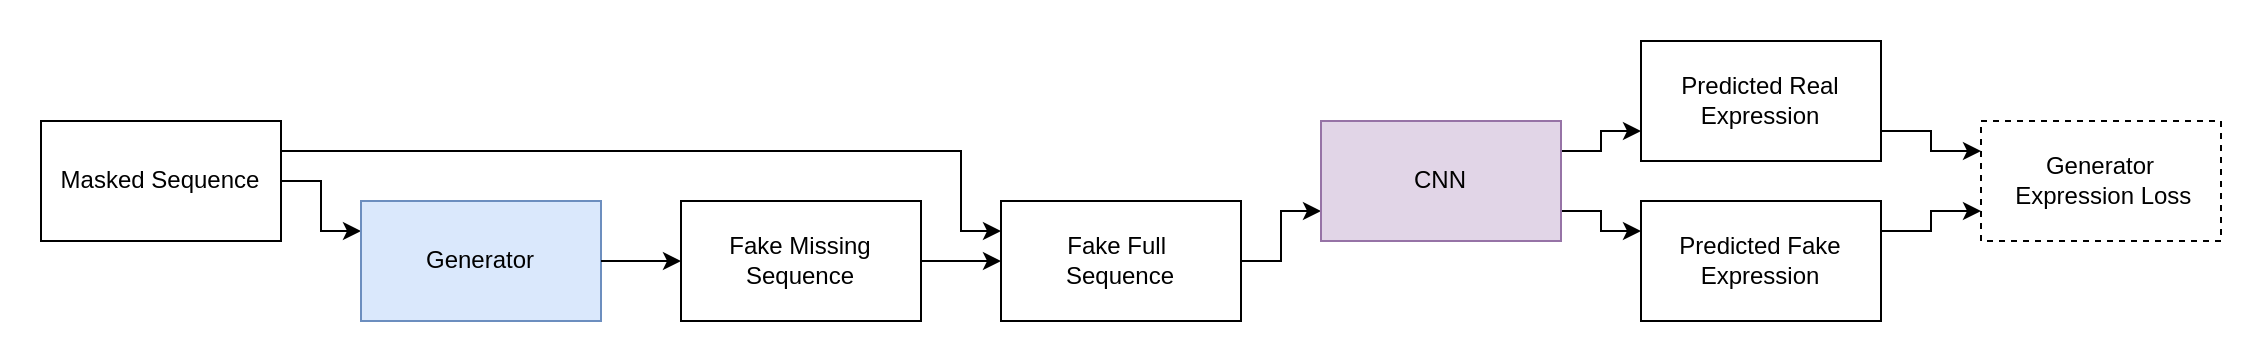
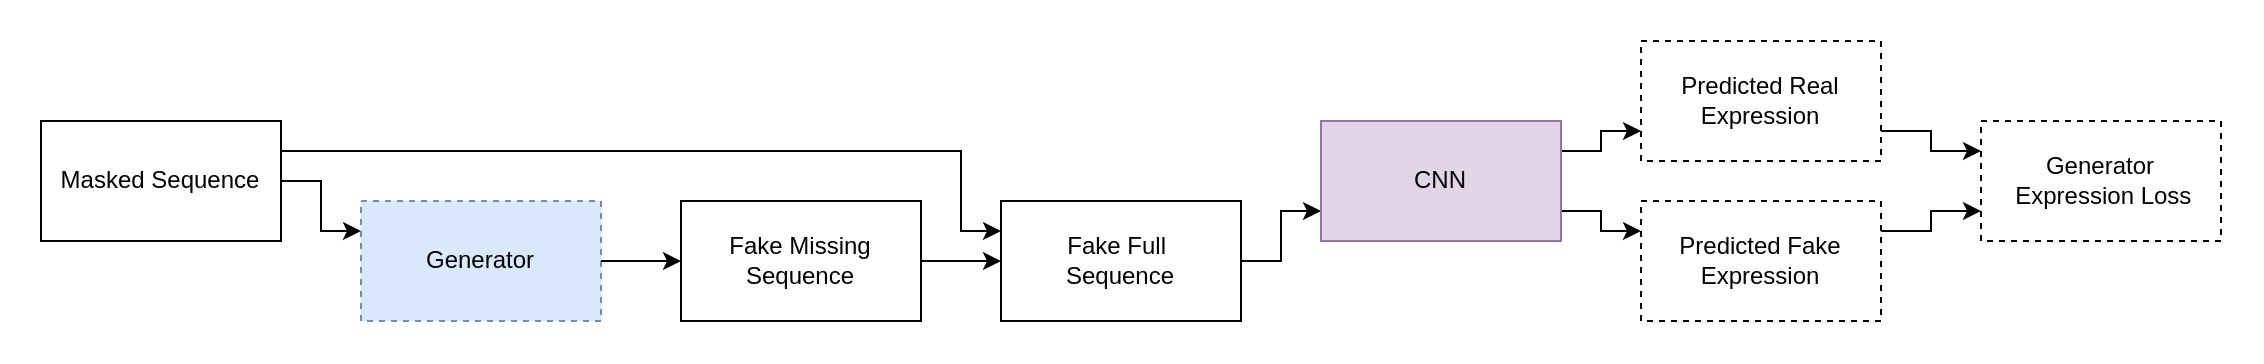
node "Predicted Real Expression": style solid -> dashed
node "Generator": style solid -> dashed
node "Predicted Fake Expression": style solid -> dashed
